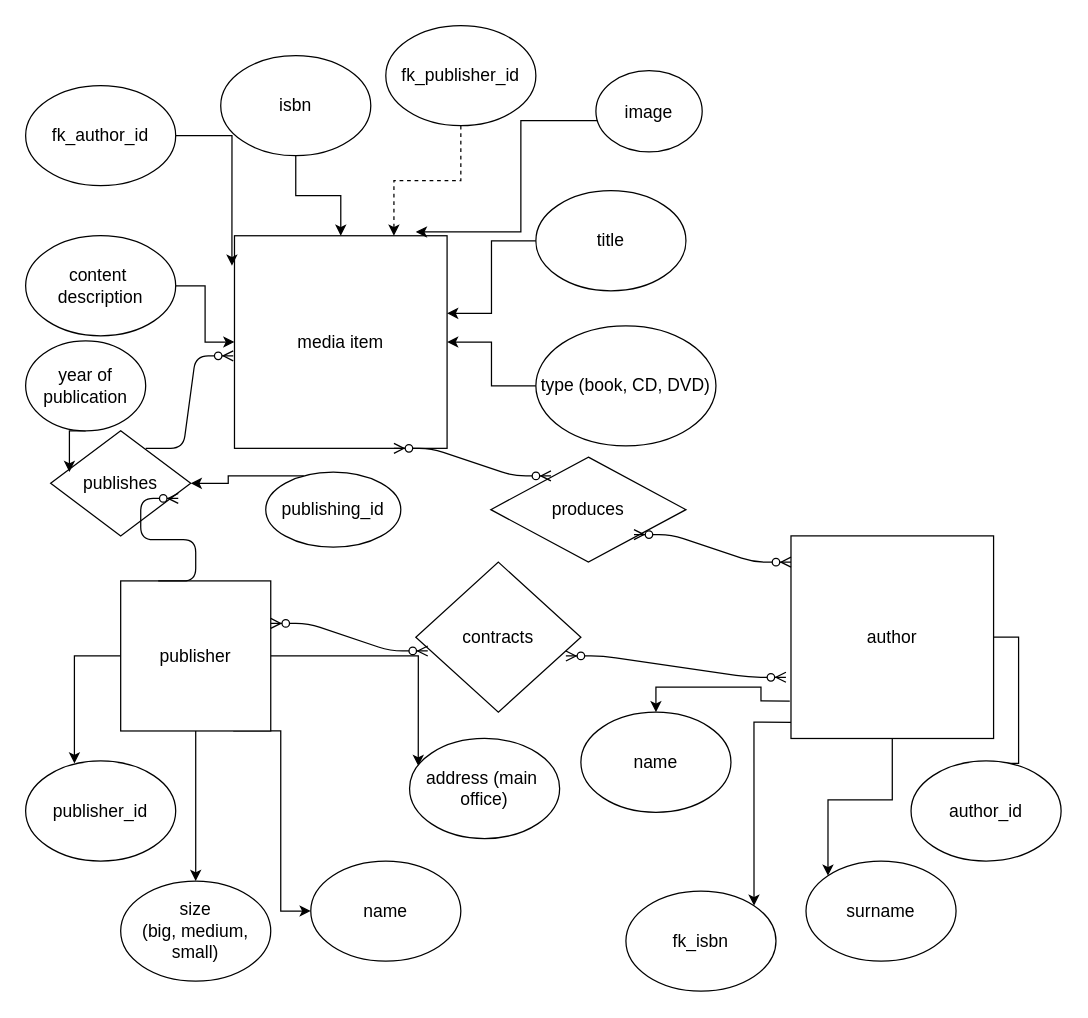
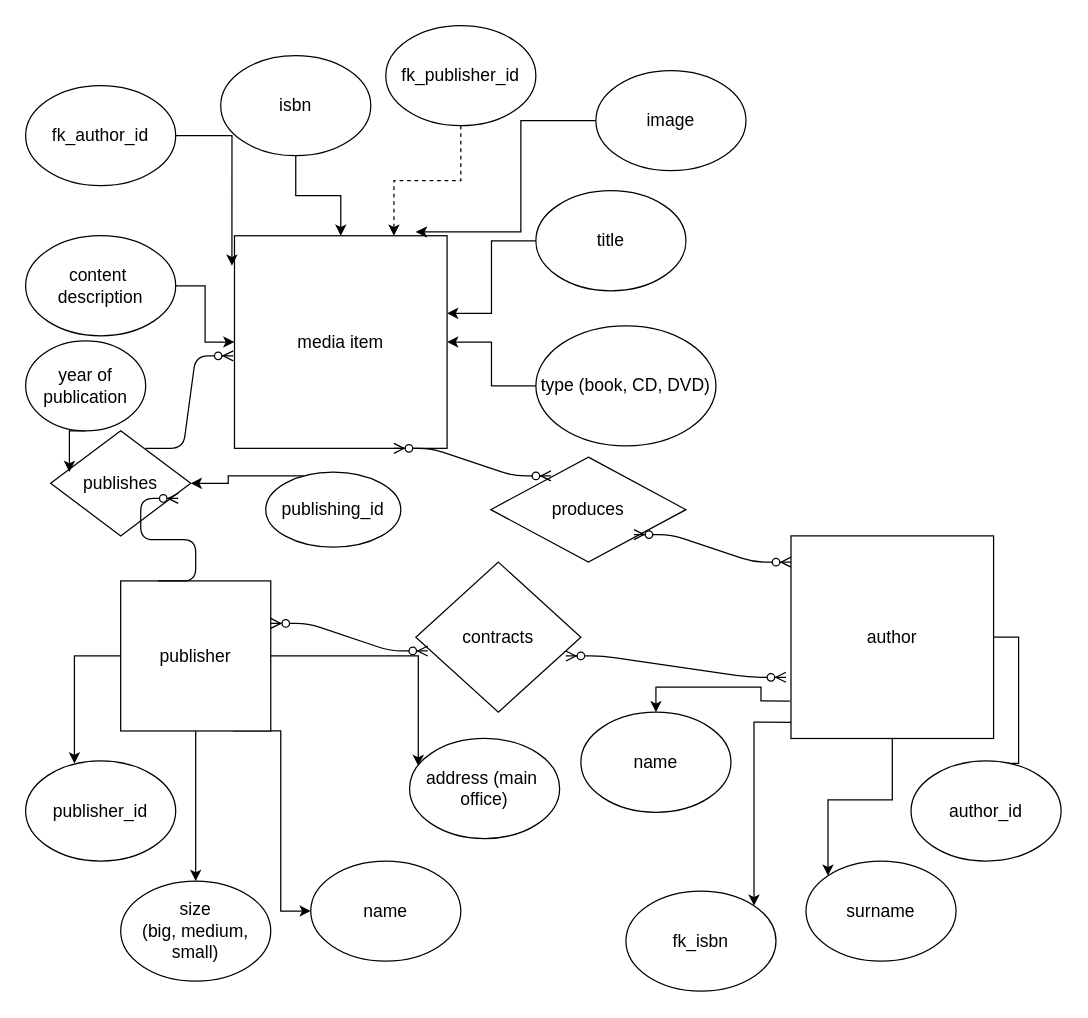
node "image": size 106x81 -> 150x100
